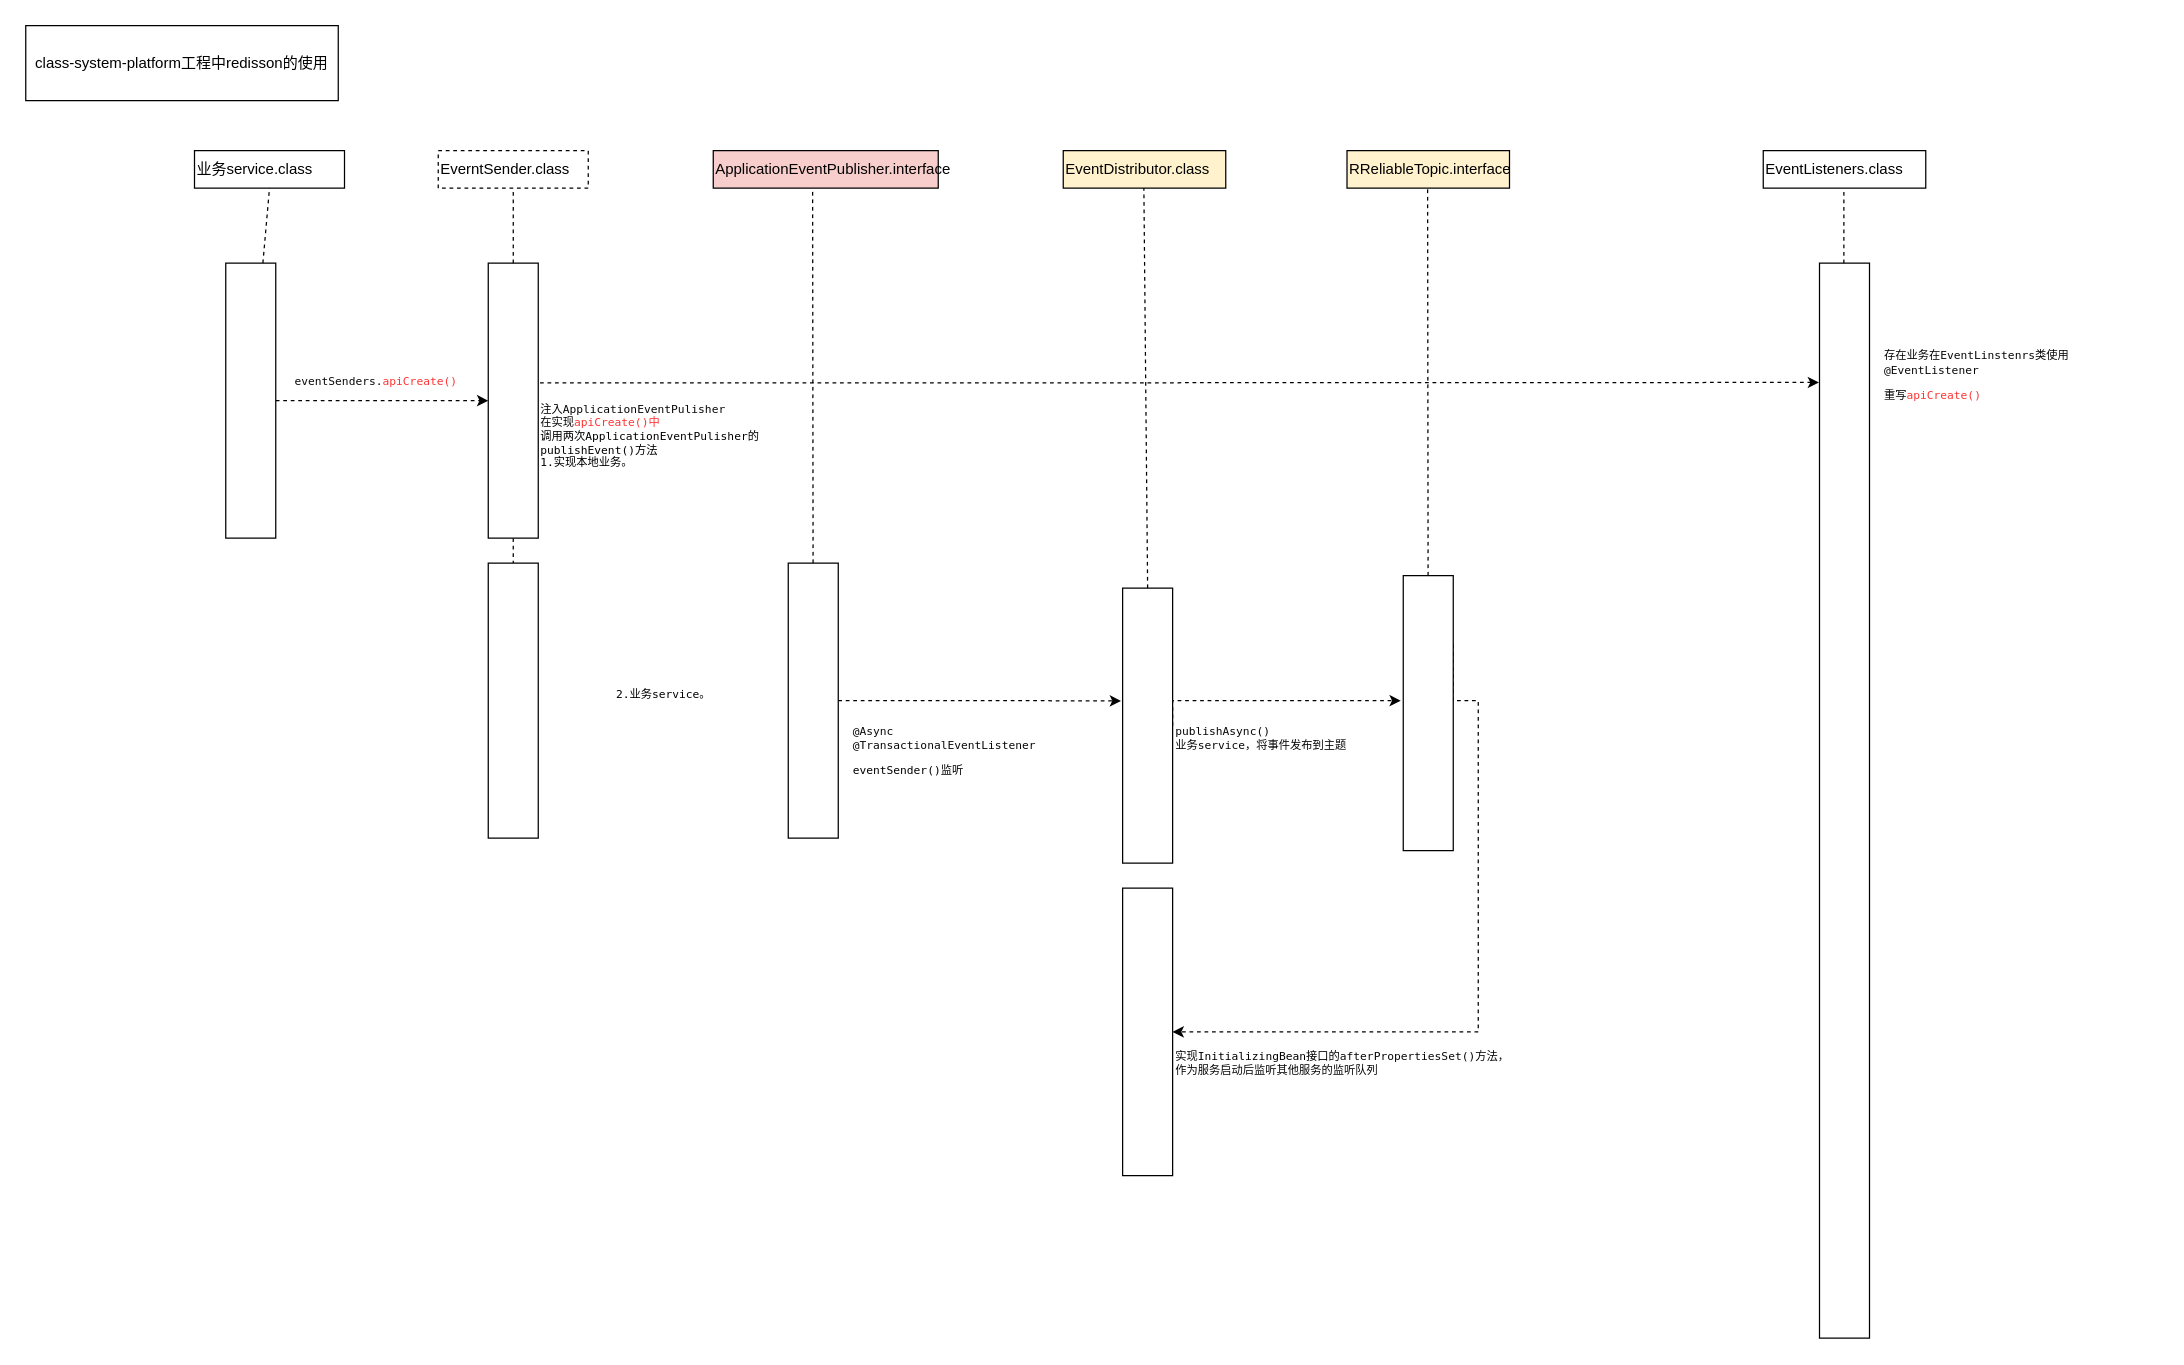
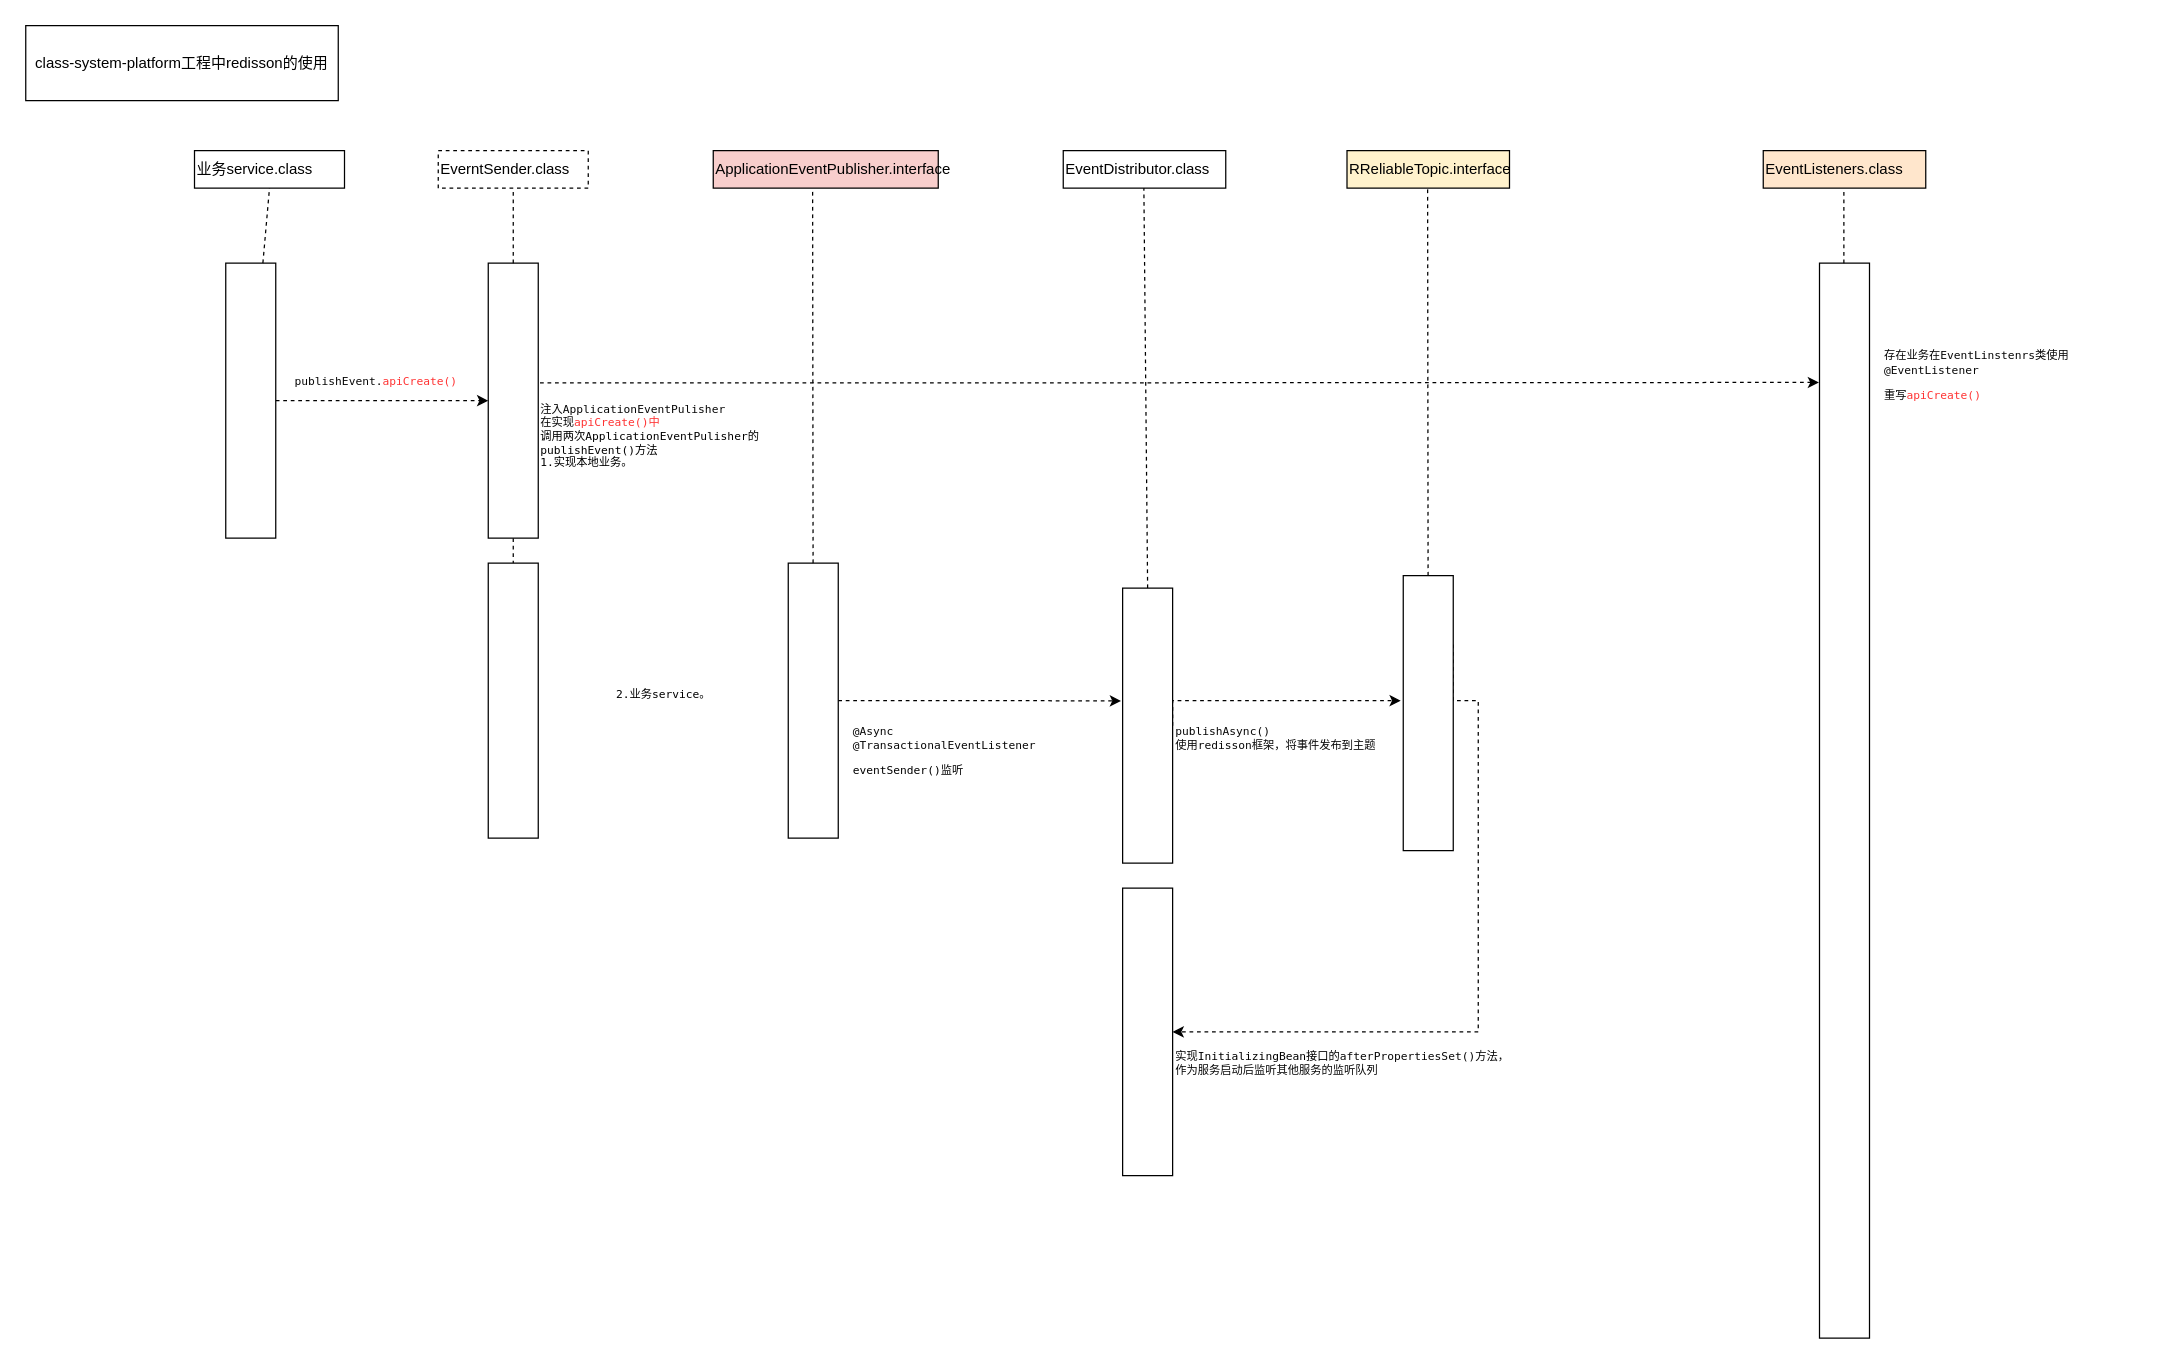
node "EventDistributor.class": fillcolor #fff2cc -> #ffffff
node "EventListeners.class": fillcolor #ffffff -> #ffe6cc
node "eventSenders.apiCreate()": label "eventSenders.apiCreate()" -> "publishEvent.apiCreate()"
node "publishAsync() 业务service，将事件发布到主题": label "publishAsync() 业务service，将事件发布到主题" -> "publishAsync() 使用redisson框架，将事件发布到主题"
